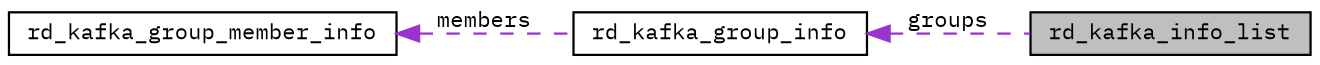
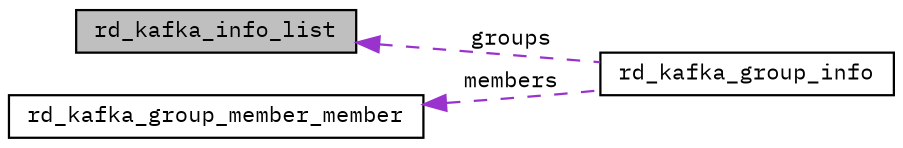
node "rd_kafka_group_member_info": label "rd_kafka_group_member_info" -> "rd_kafka_group_member_member"
edge "rd_kafka_info_list" -> "rd_kafka_group_info": reversed
